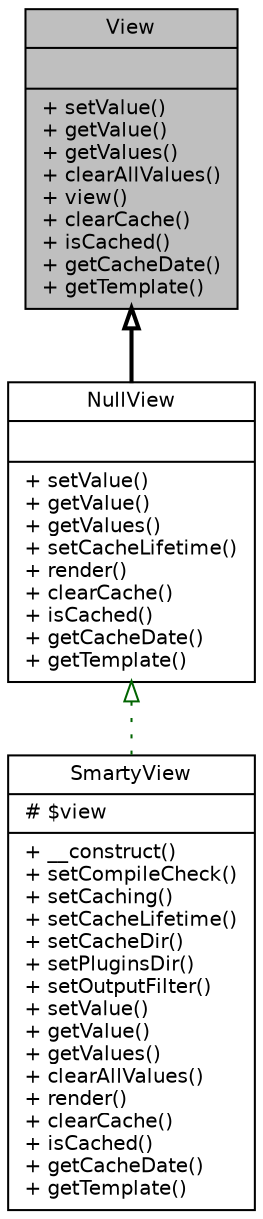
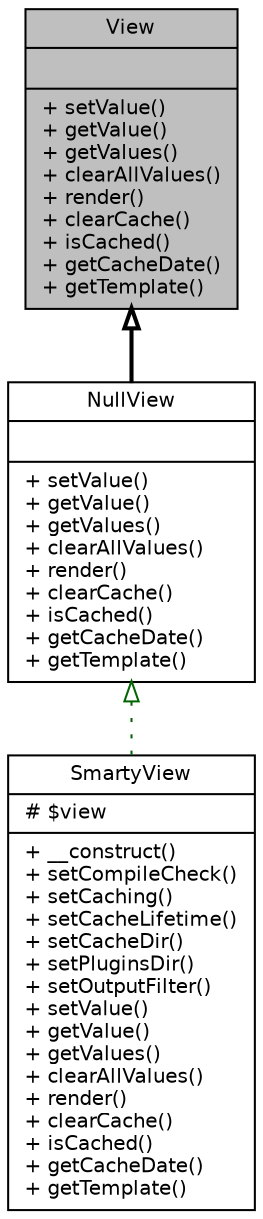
node "View": text "+ view()" -> "+ render()"
node "NullView": text "+ setCacheLifetime()" -> "+ clearAllValues()"
